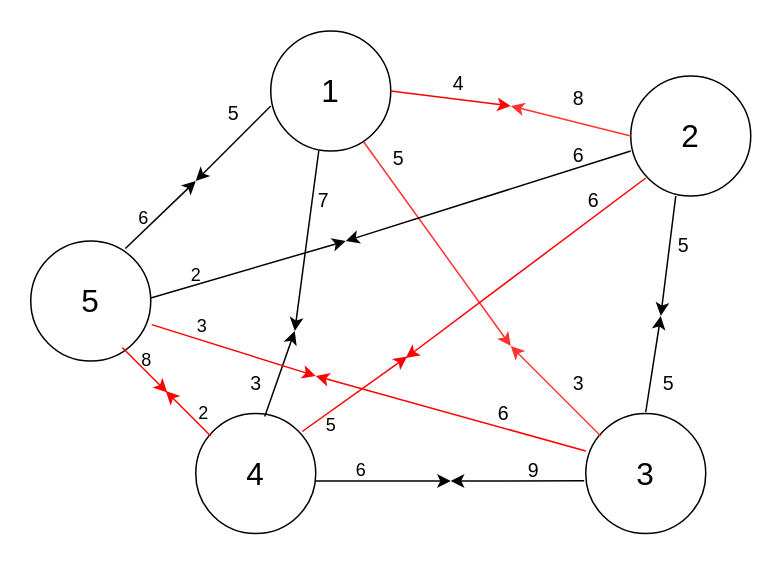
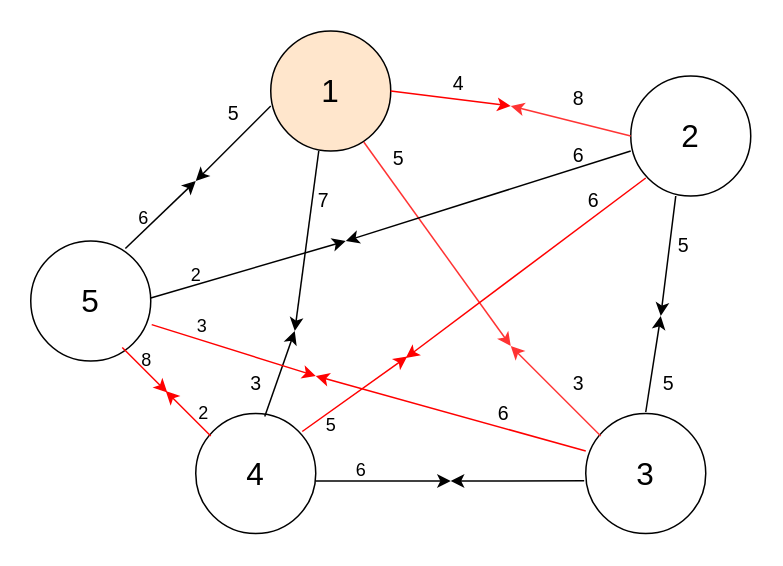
node "1": fillcolor #ffffff -> #ffe6cc
node "9": removed
